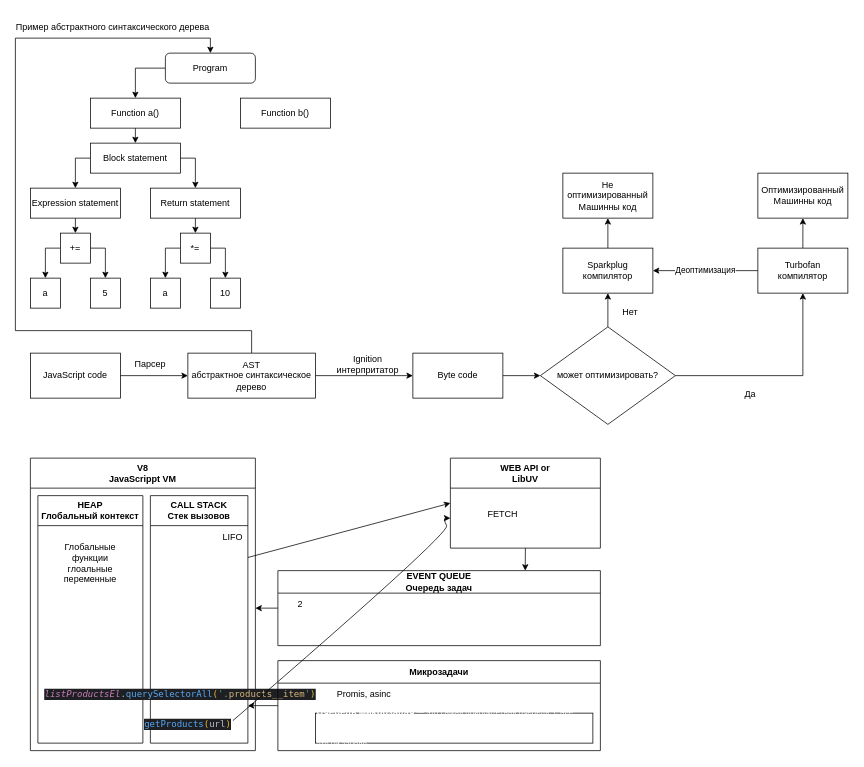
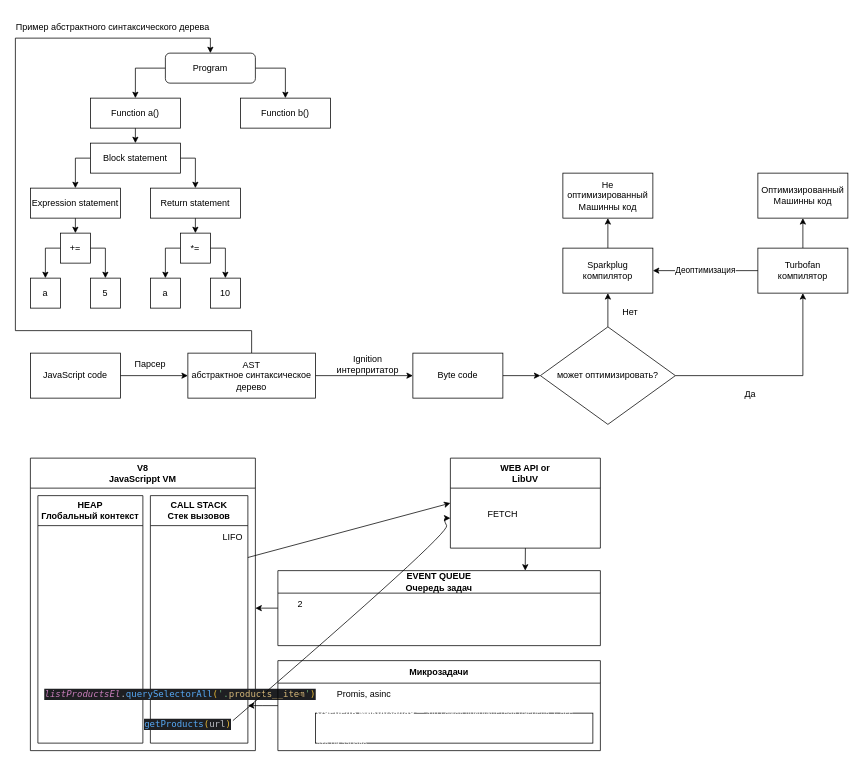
edge "Program" -> "Function b()": added
node "Глобальные функции глоальные переменные": removed
node "1": added
